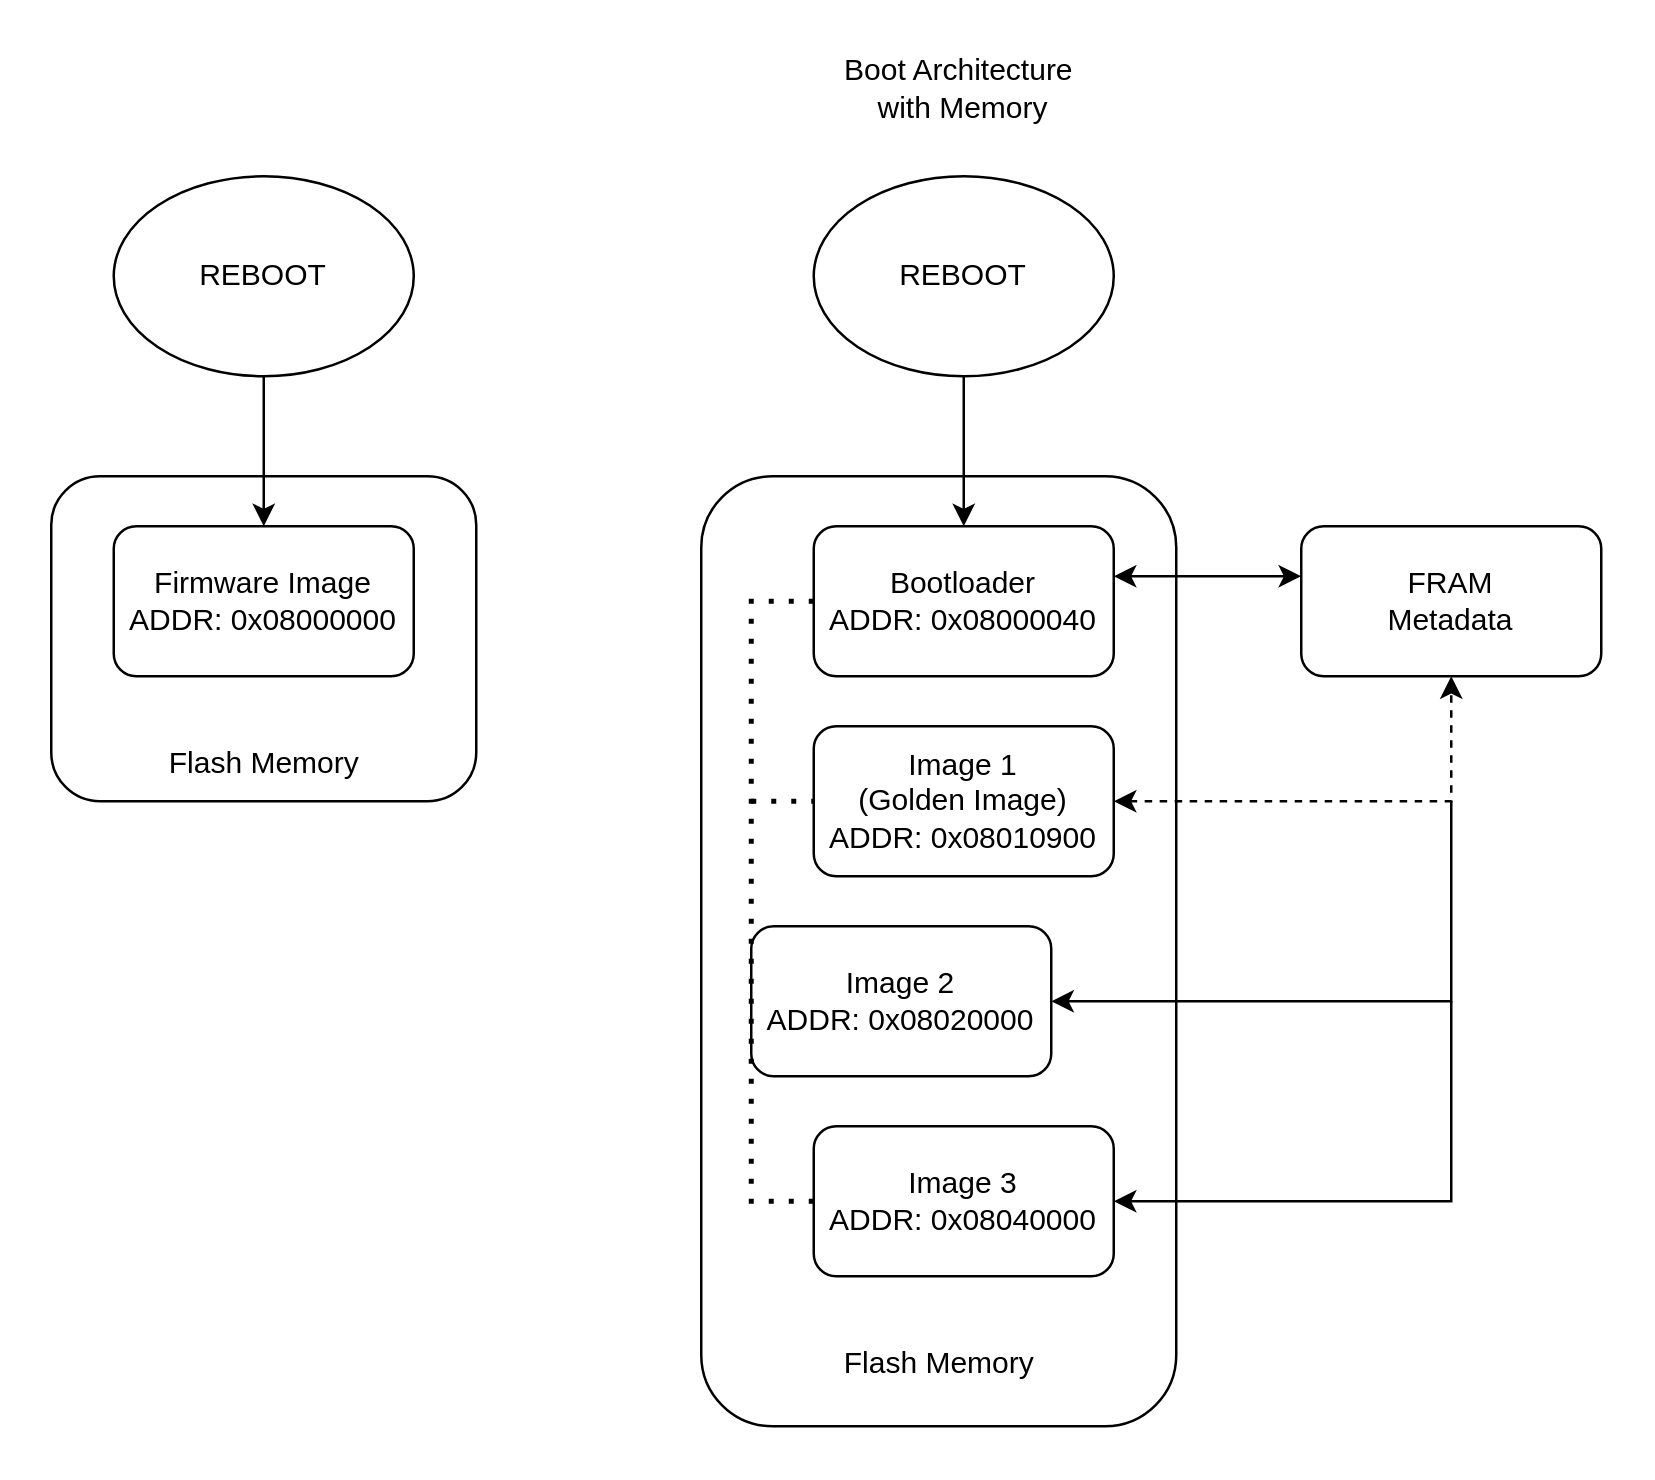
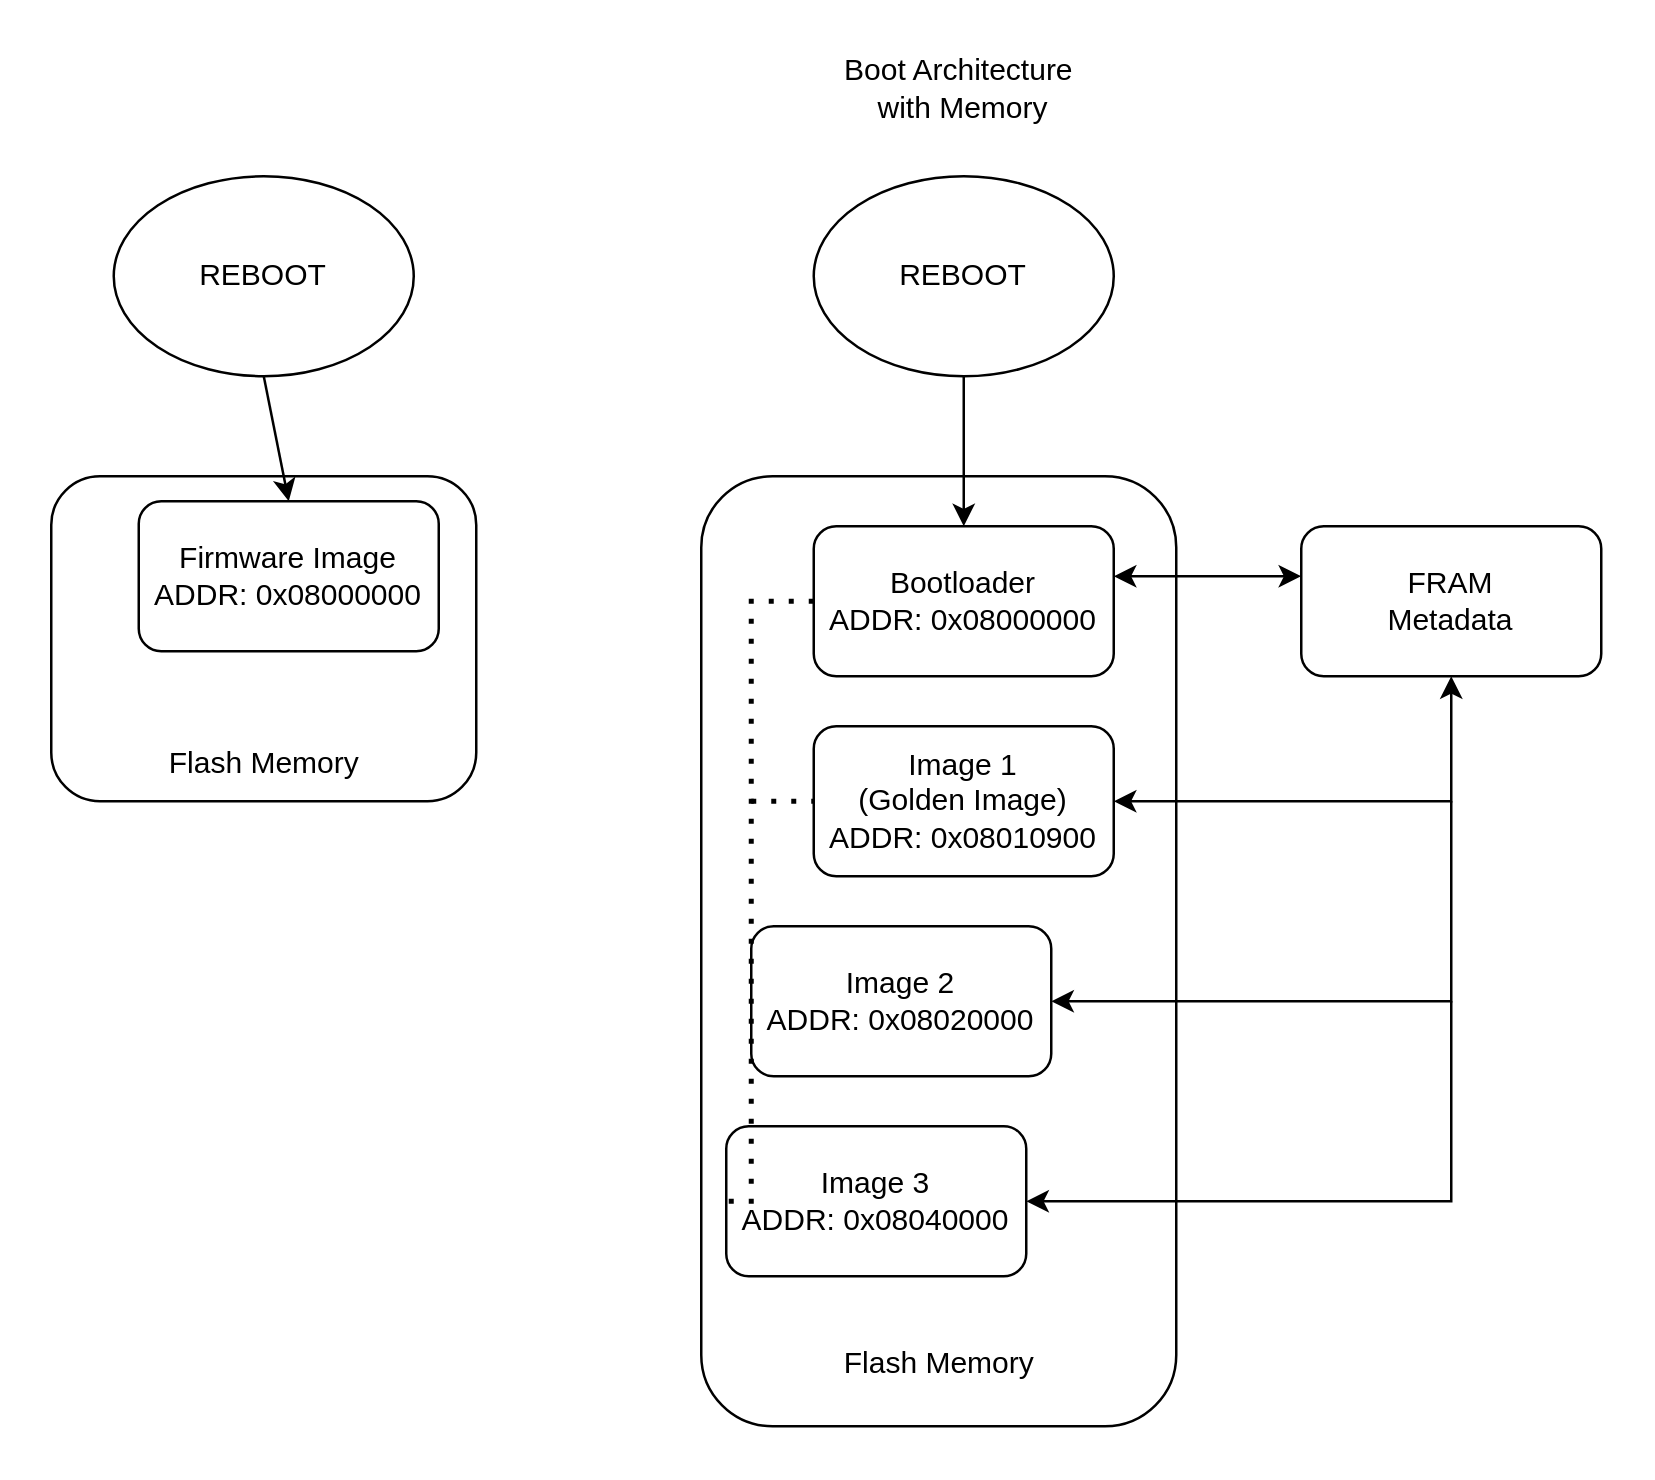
node "Firmware Image ADDR: 0x08000000": moved (264, 601) -> (289, 576)
node "Bootloader ADDR: 0x08000040": label "Bootloader ADDR: 0x08000040" -> "Bootloader ADDR: 0x08000000"
edge "FRAM Metadata" -- "Image 1 (Golden Image) ADDR: 0x08010900": style dashed -> solid
node "Image 3 ADDR: 0x08040000": moved (964, 1201) -> (876, 1201)
